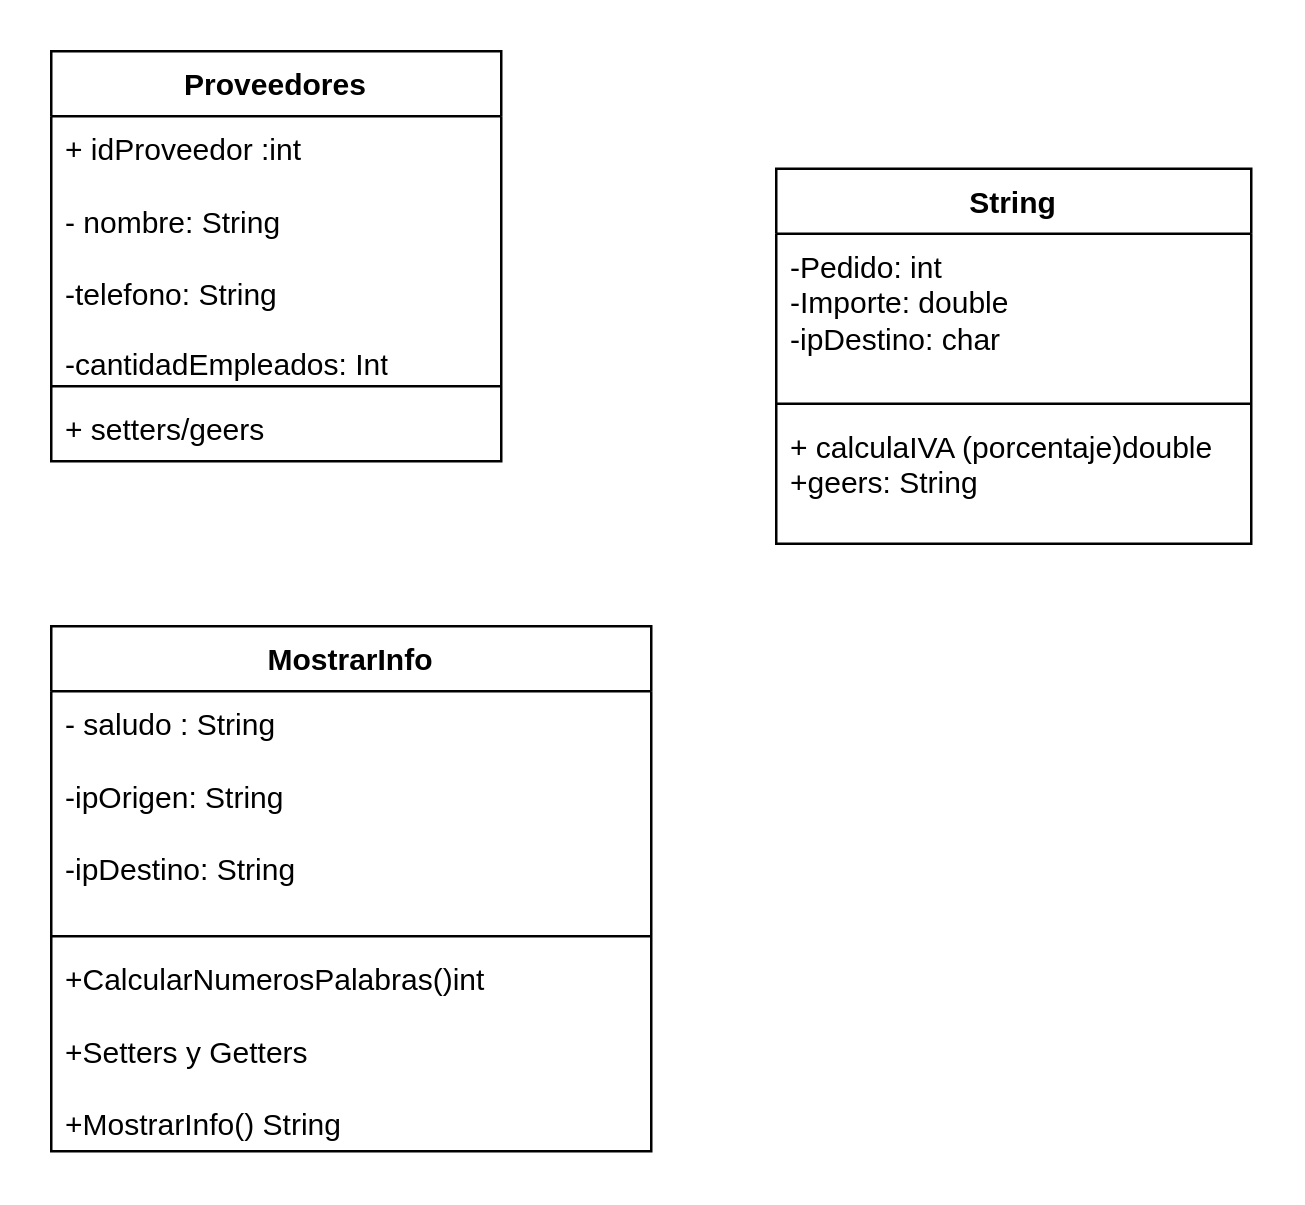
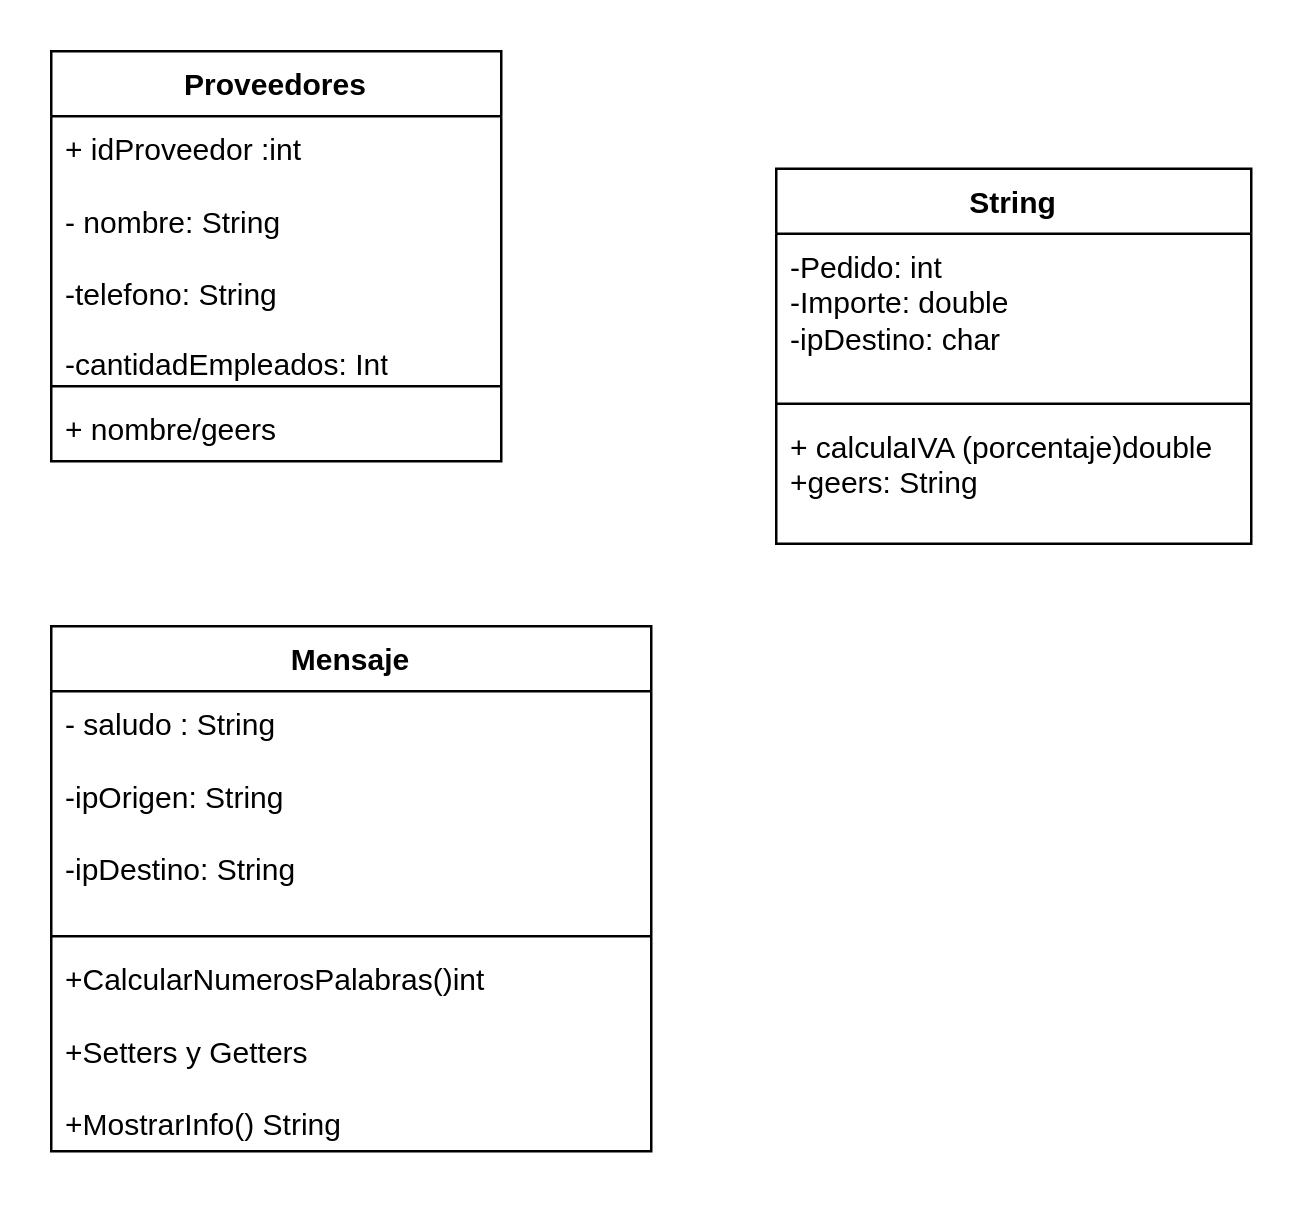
node "+ setters/geers": label "+ setters/geers" -> "+ nombre/geers"
node "MostrarInfo": label "MostrarInfo" -> "Mensaje"
